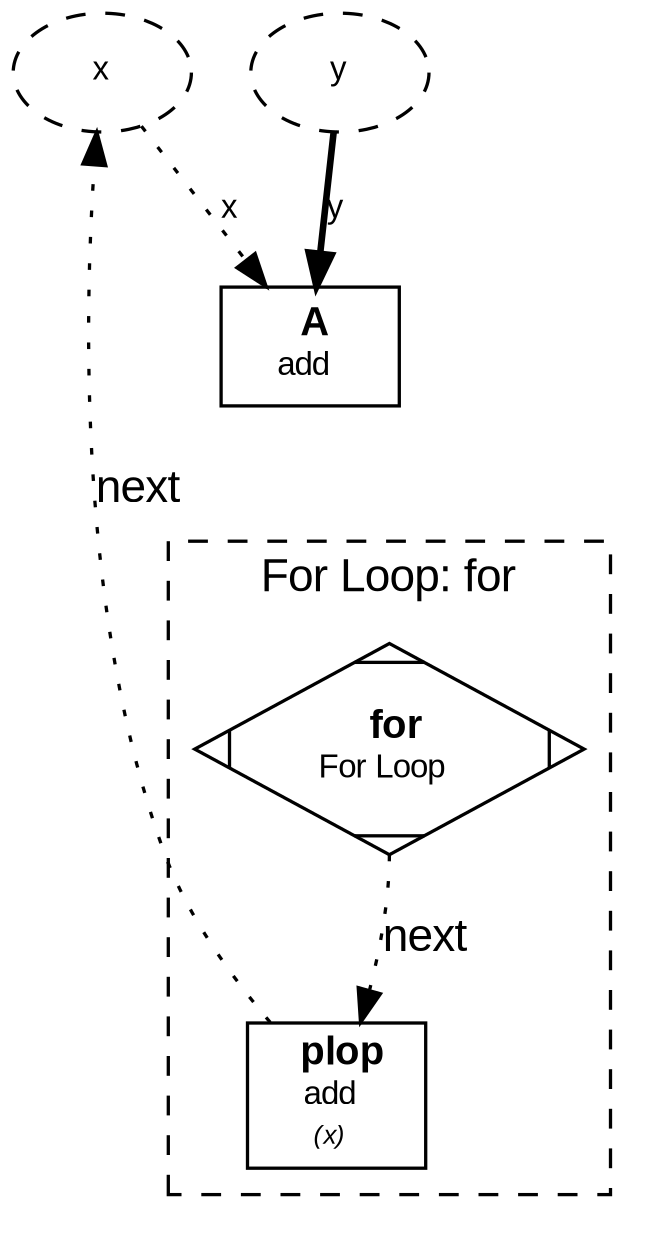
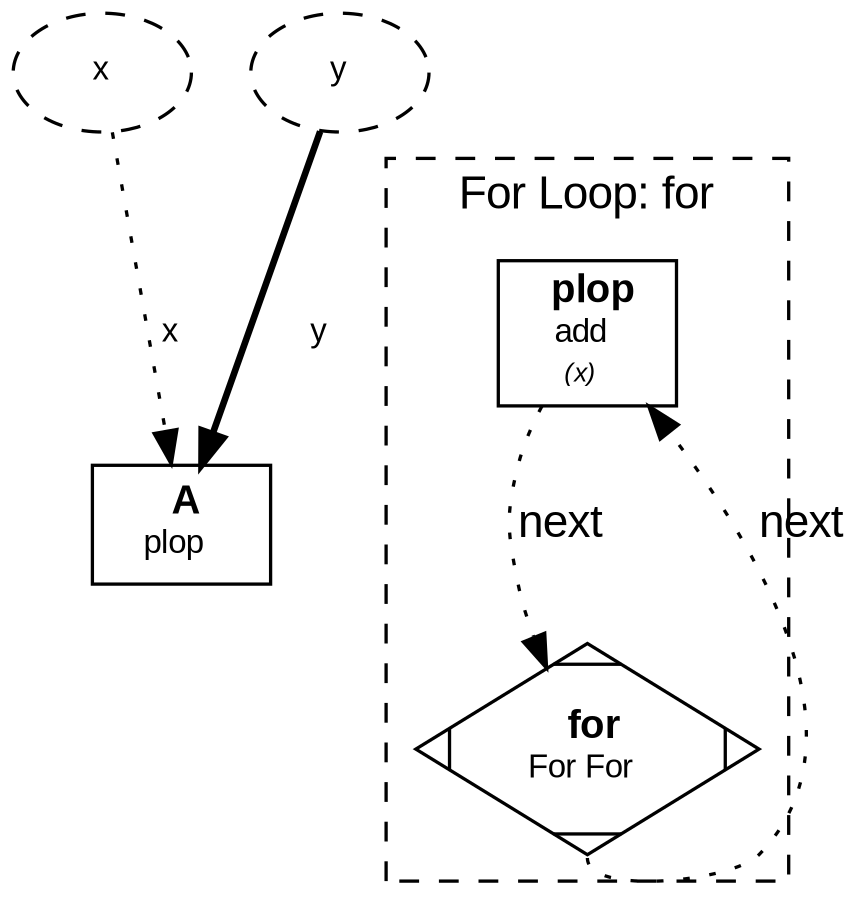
node "A": text "add" -> "plop"
edge "plop" -> "x": now "plop" -> "for"
node "for": text "For Loop" -> "For For"
